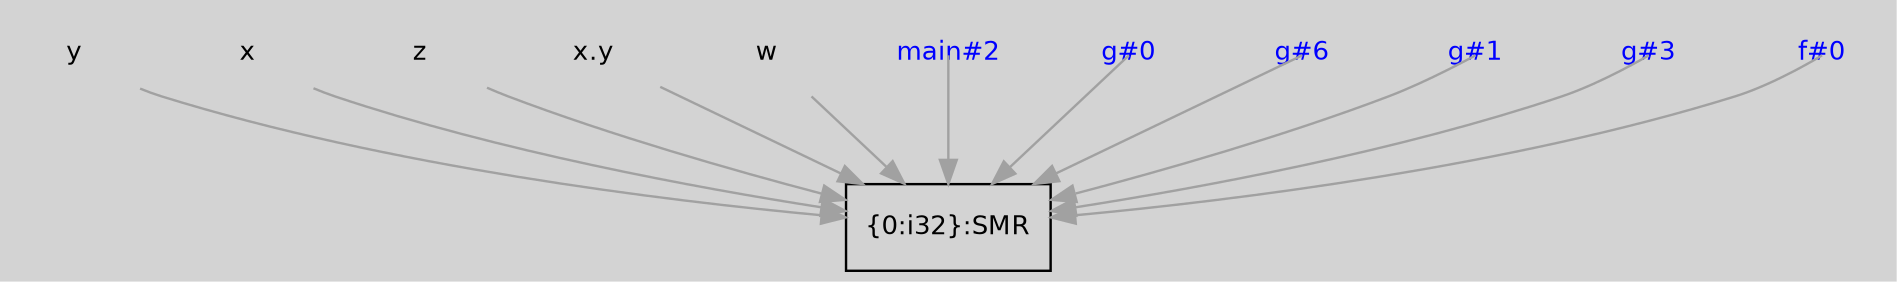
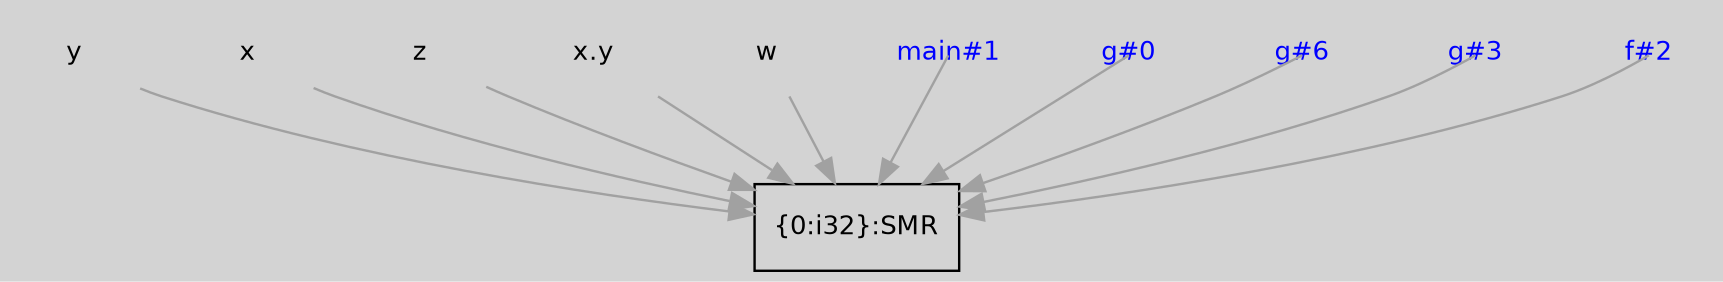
node "main#2": label "main#2" -> "main#1"
node "g#1": removed
node "f#0": label "f#0" -> "f#2"
